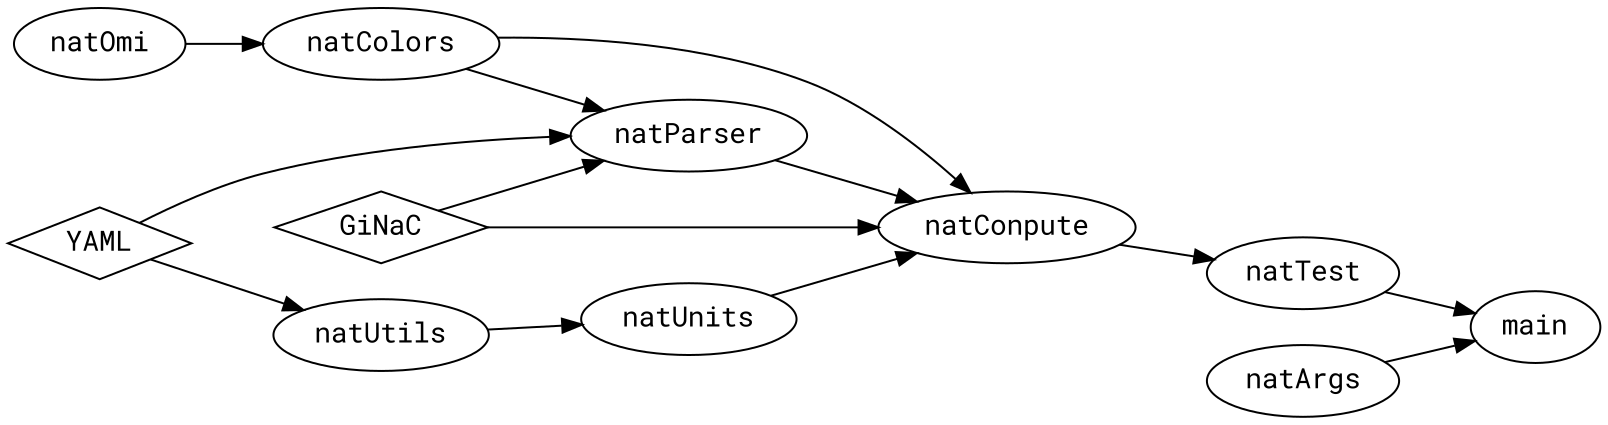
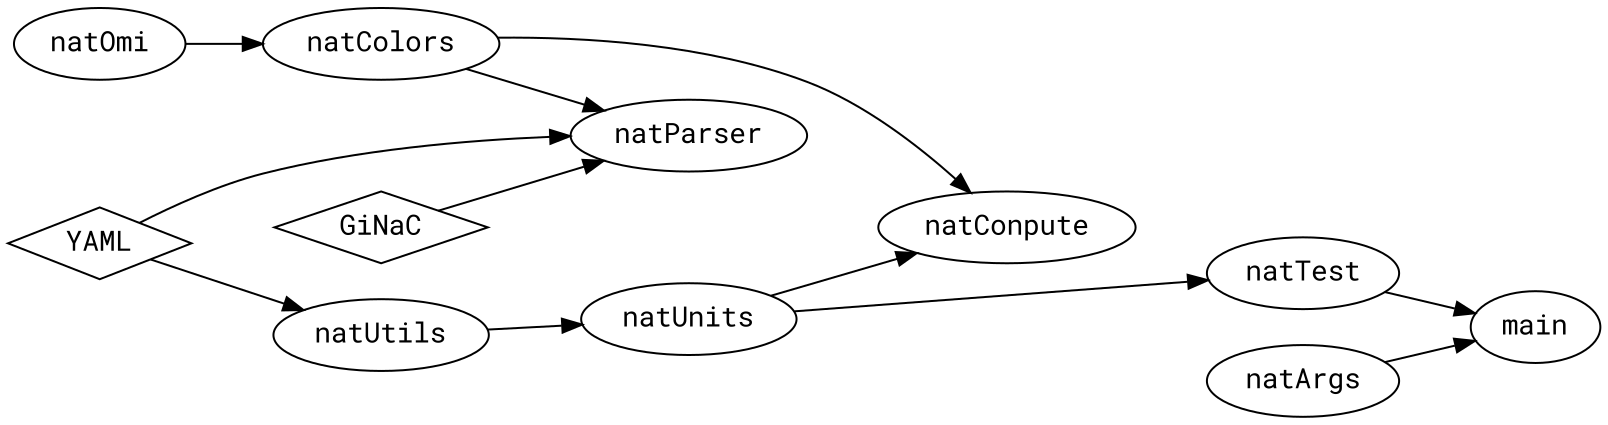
edge "natParser" -> "natConpute": removed
edge "GiNaC" -> "natConpute": removed
edge "natConpute" -> "natTest": now "natUnits" -> "natTest"
